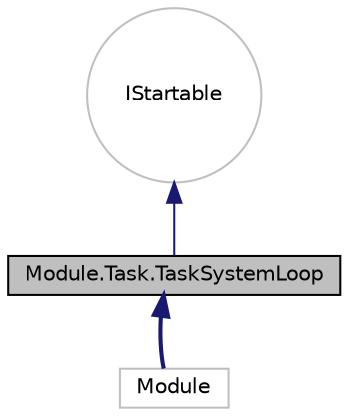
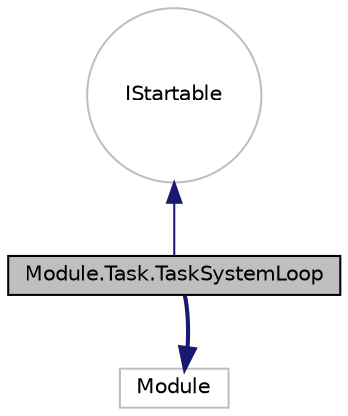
edge "Module" -> "Module.Task.TaskSystemLoop": reversed
